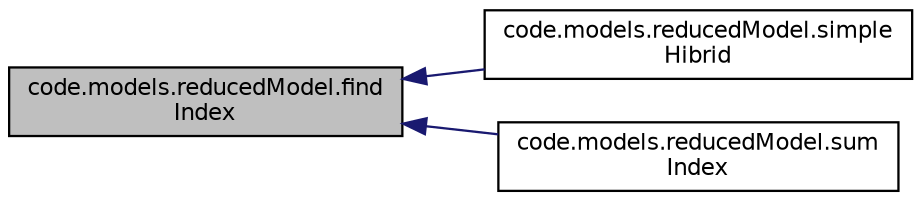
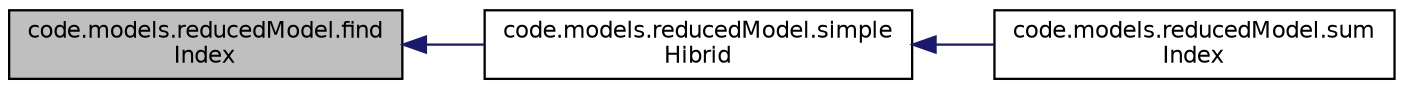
edge "code.models.reducedModel.sum Index" -> "code.models.reducedModel.find Index": now "code.models.reducedModel.sum Index" -> "code.models.reducedModel.simple Hibrid"
